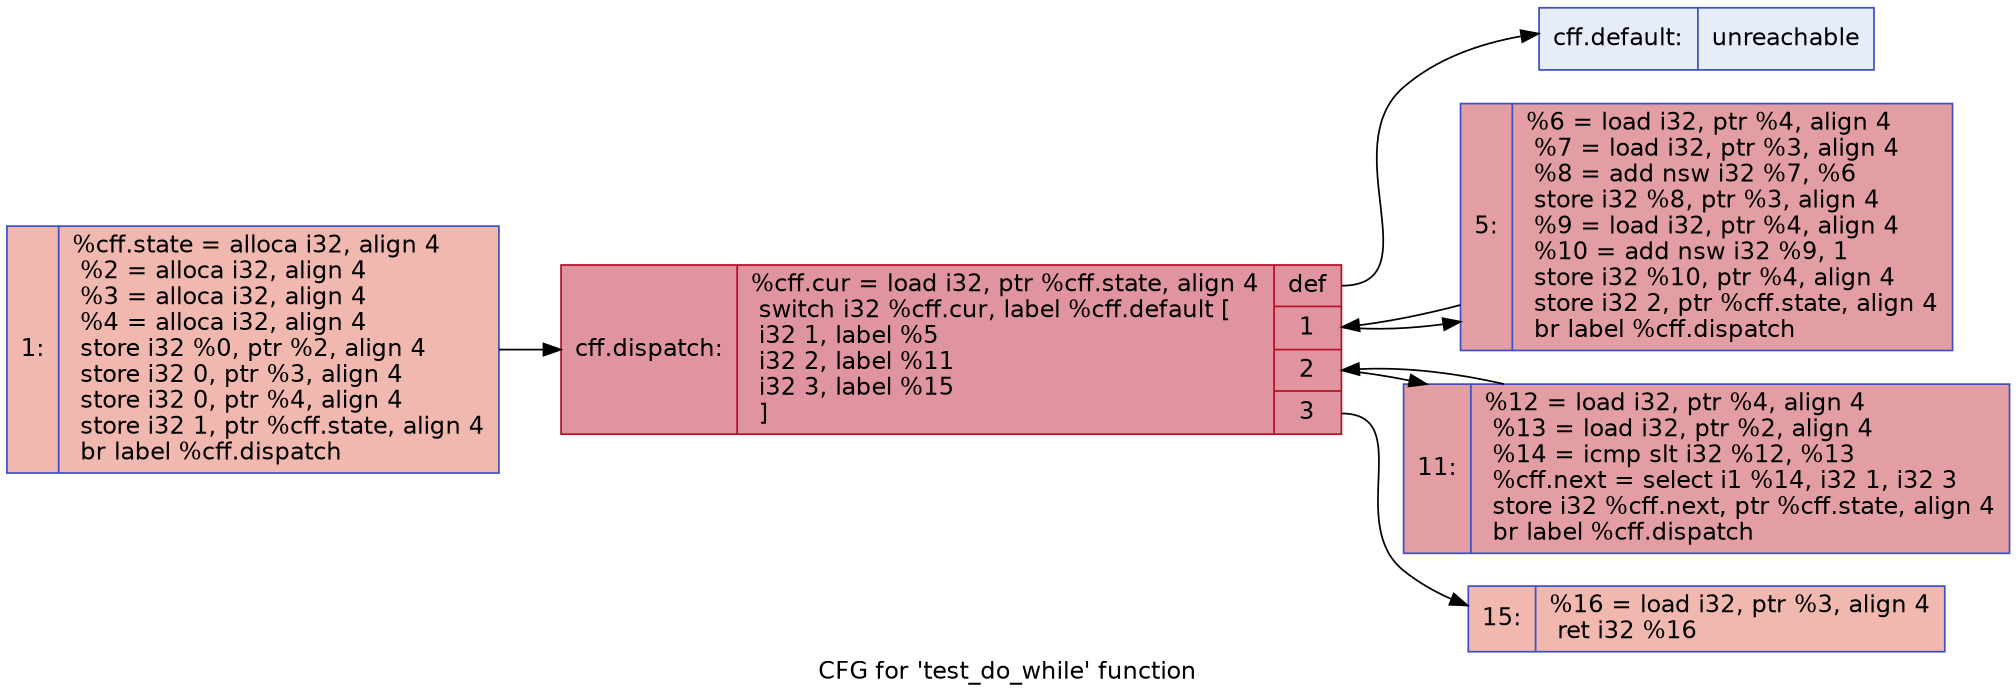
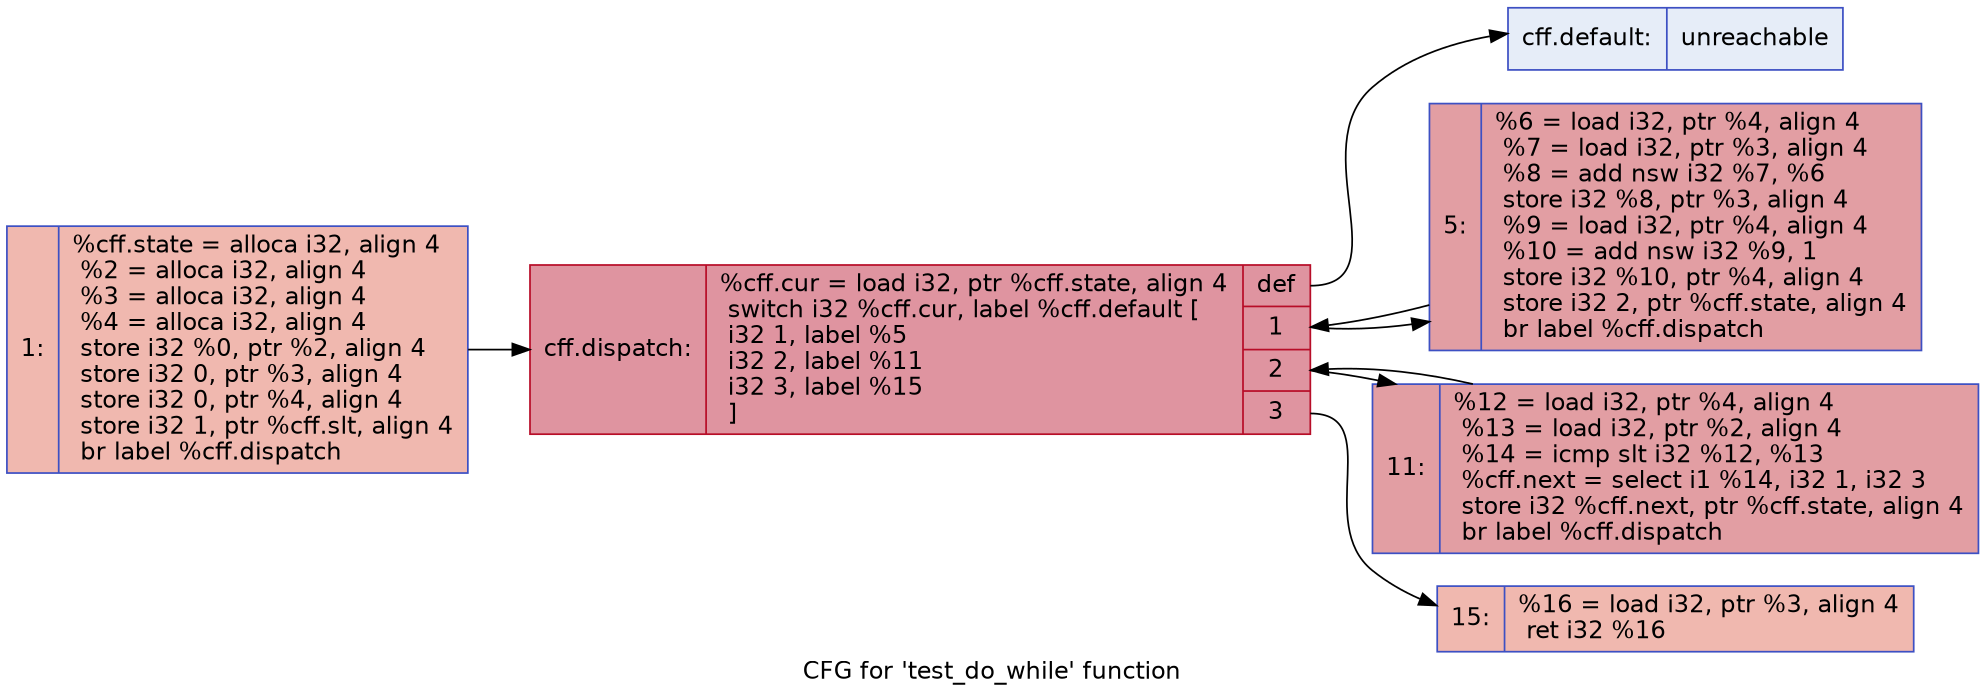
node "1:": text "store i32 1, ptr %cff.state, align 4" -> "store i32 1, ptr %cff.slt, align 4"
